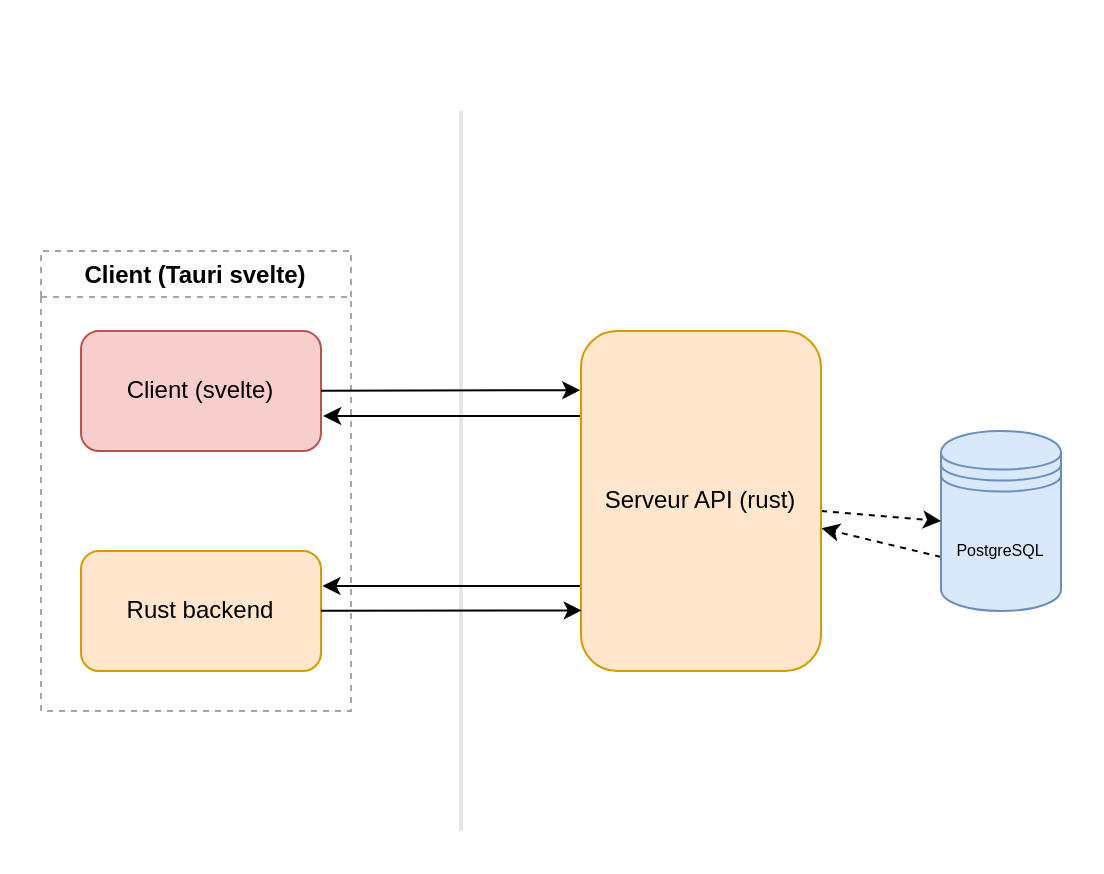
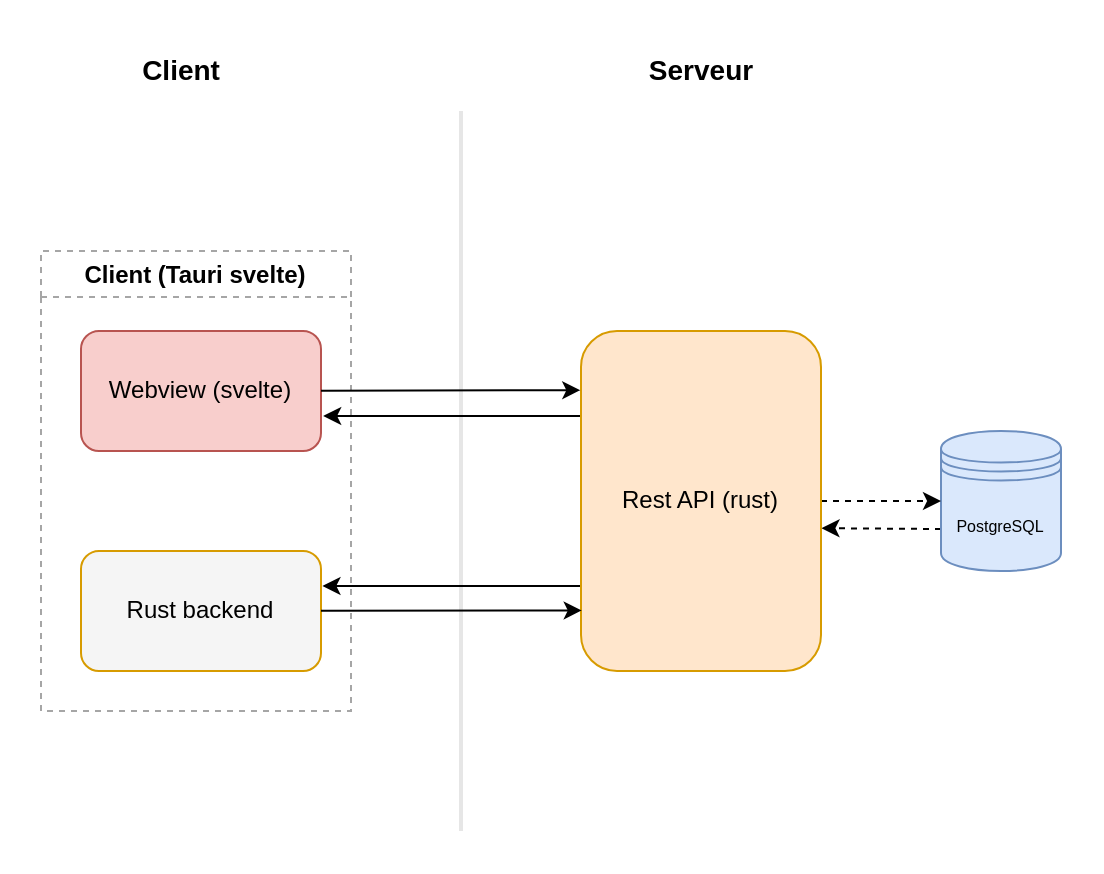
node "Client": added
node "Serveur": added
node "Client (svelte)": label "Client (svelte)" -> "Webview (svelte)"
node "Serveur API (rust)": label "Serveur API (rust)" -> "Rest API (rust)"
node "PostgreSQL": size 120x180 -> 120x140
node "Rust backend": fillcolor #ffe6cc -> #f5f5f5
